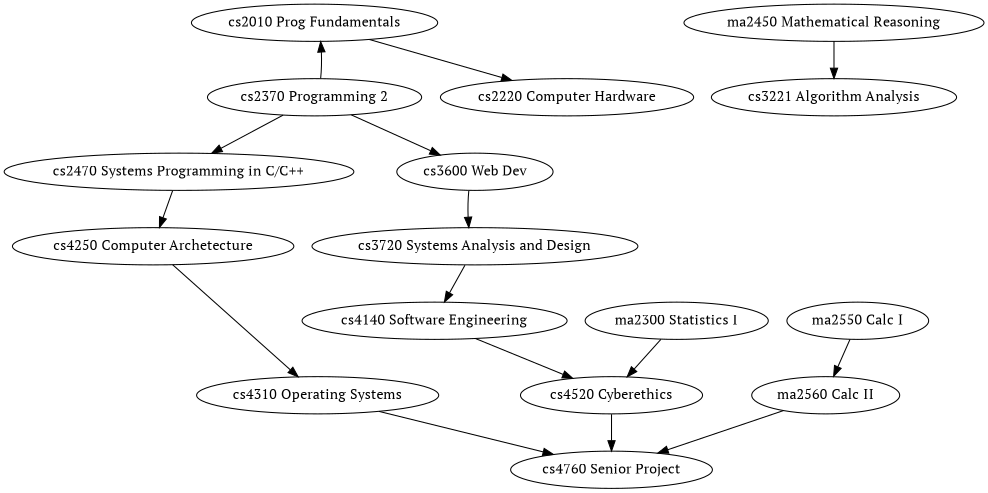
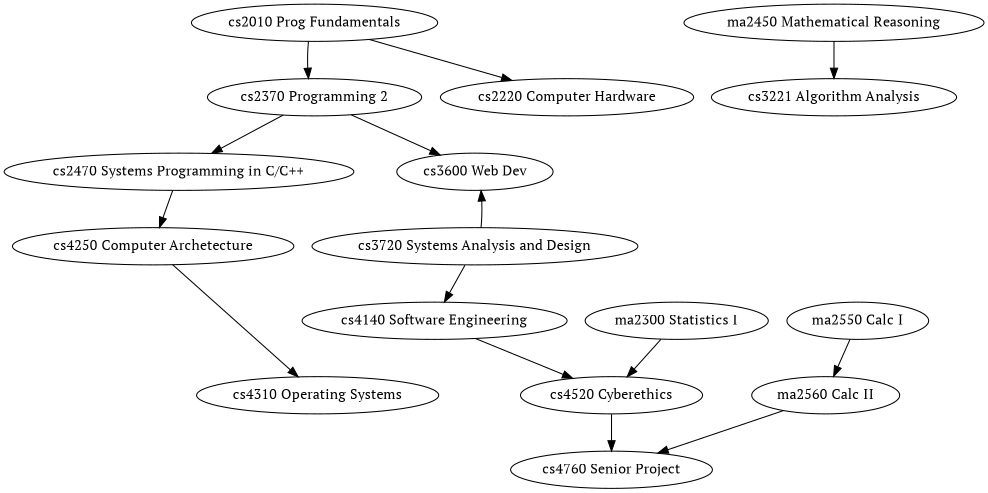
edge "cs2370 Programming 2" -> "cs2010 Prog Fundamentals": reversed
edge "cs3600 Web Dev" -> "cs3720 Systems Analysis and Design": reversed
edge "cs4310 Operating Systems" -> "cs4760 Senior Project": removed
